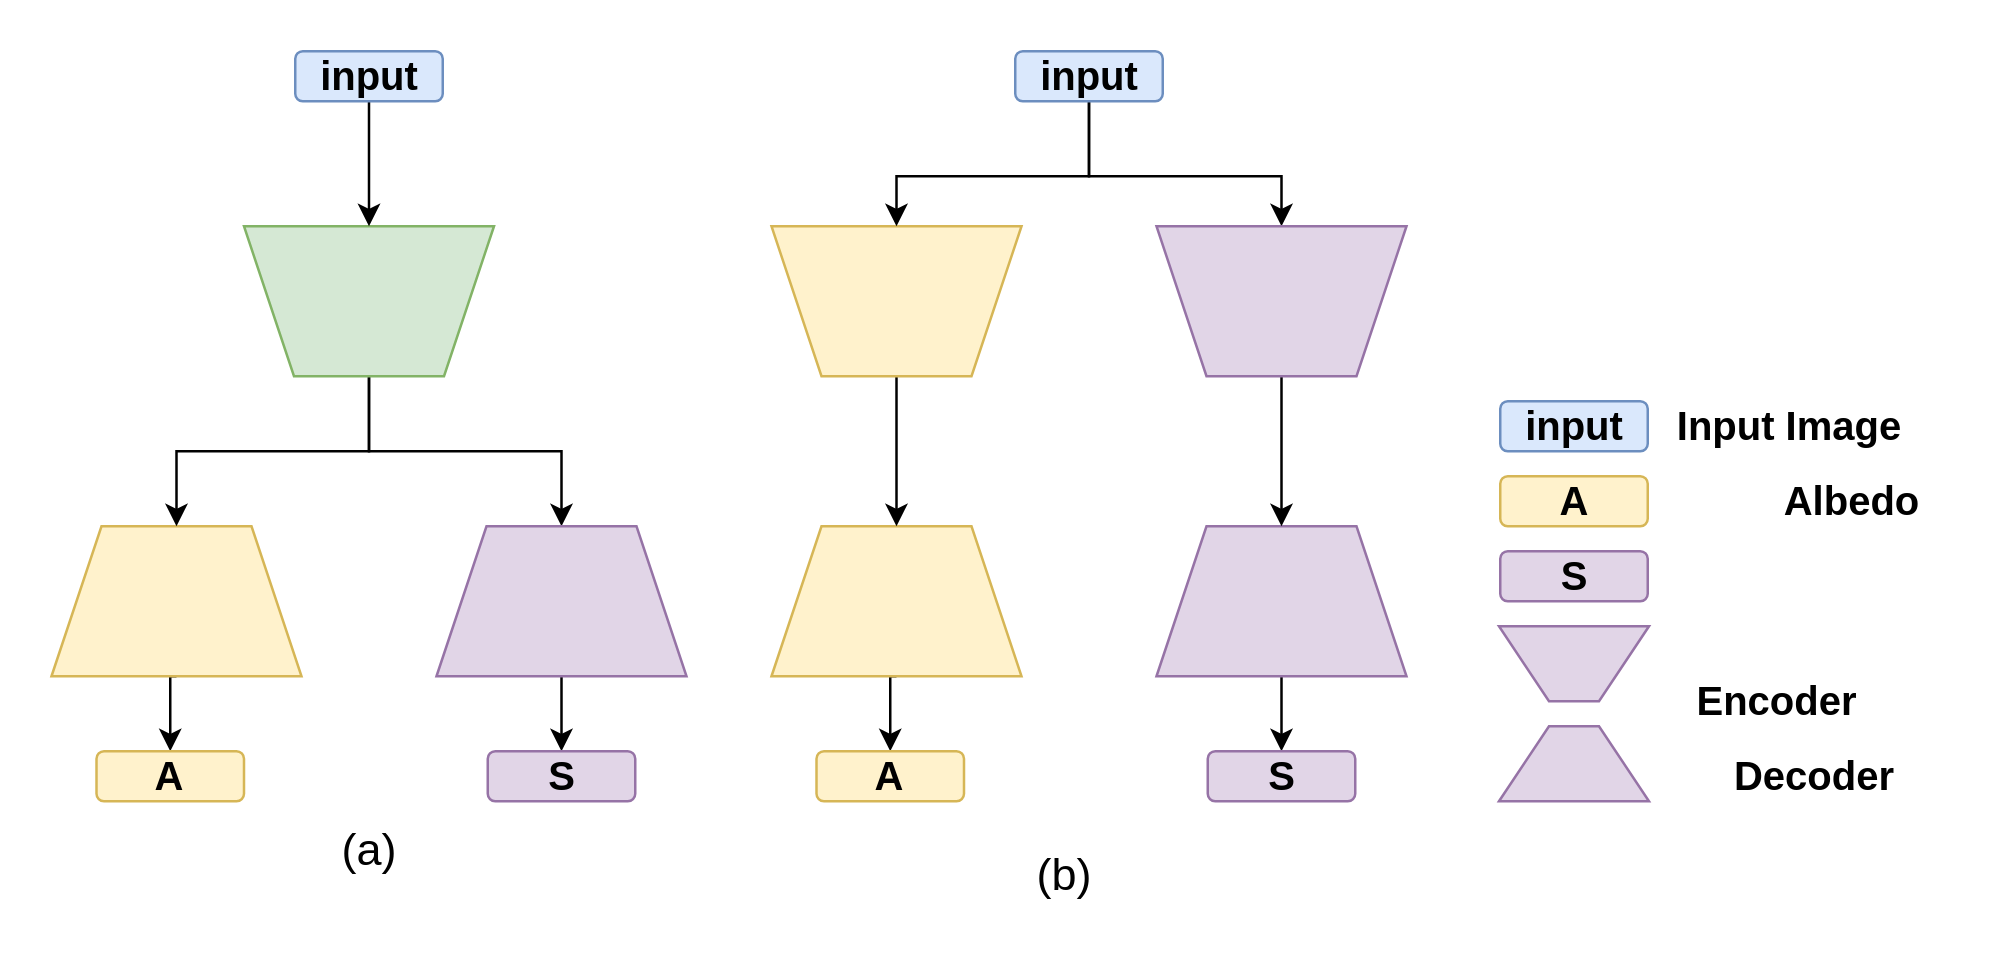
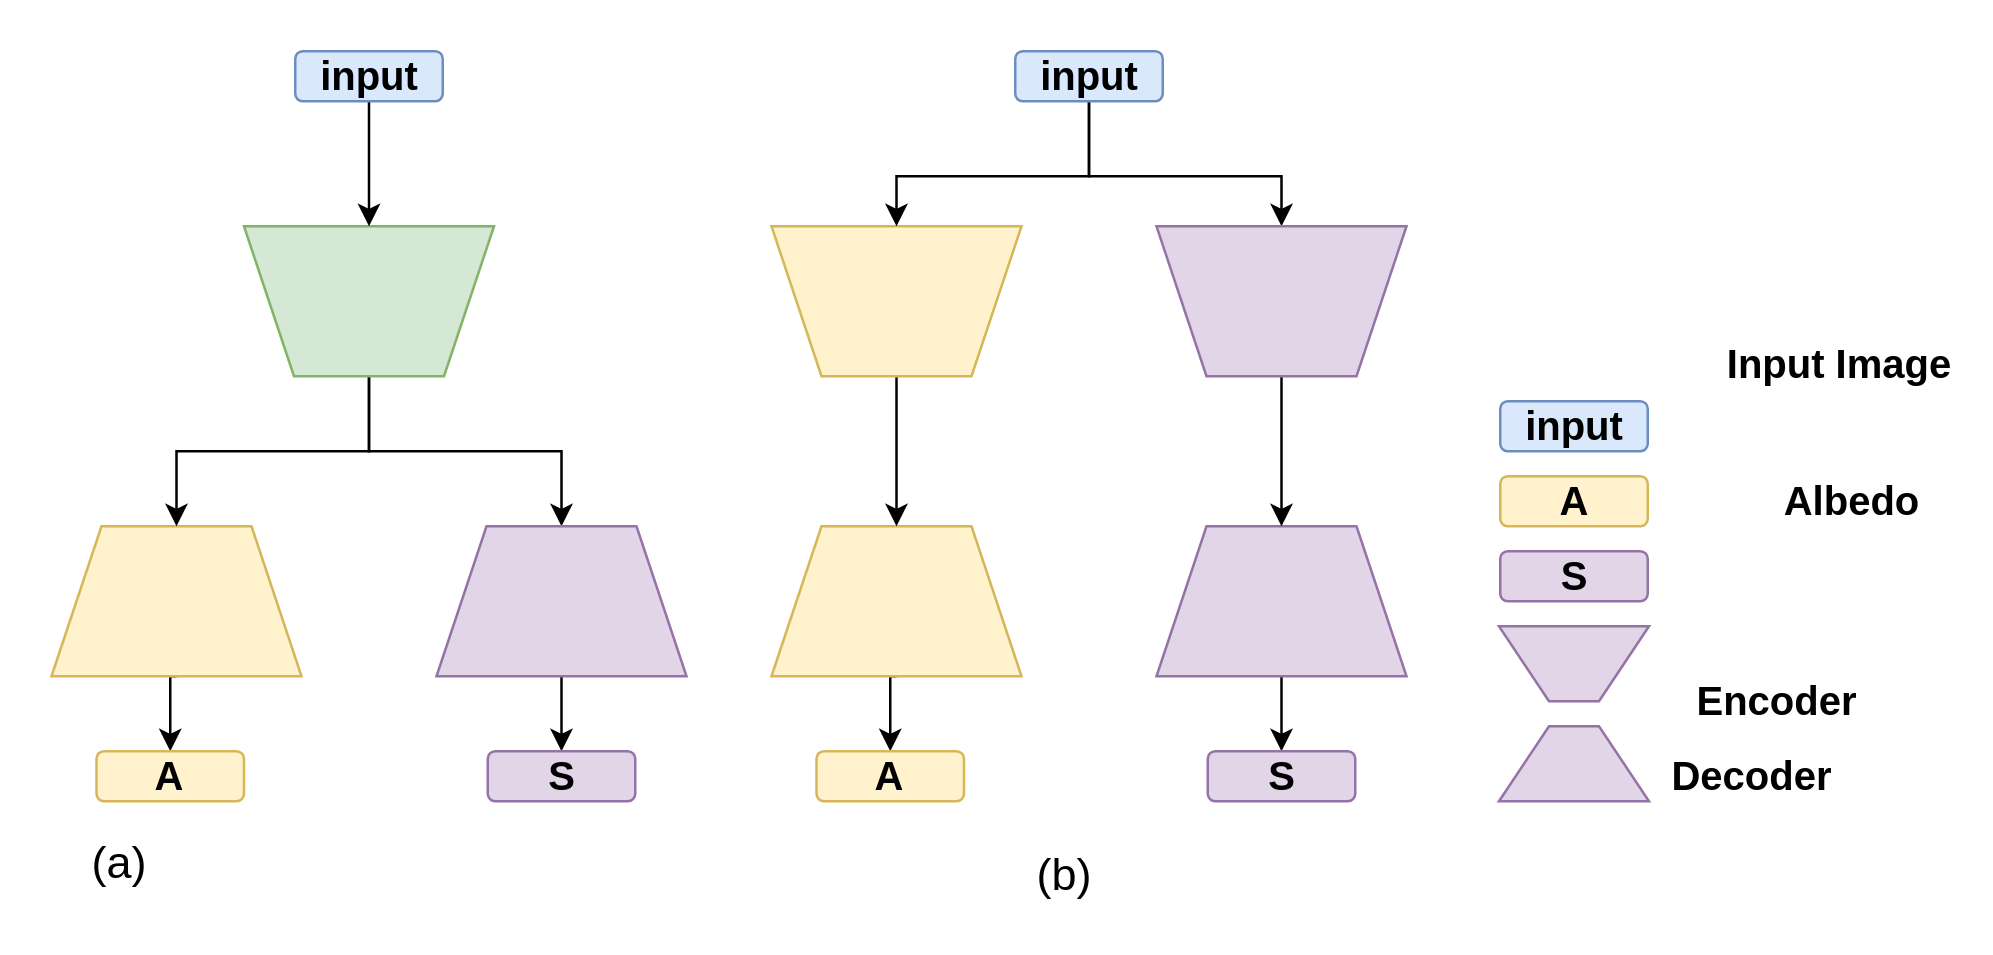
node "Input Image": moved (1789, 426) -> (1839, 364)
node "Decoder": moved (1814, 776) -> (1751, 776)
node "(a)": moved (369, 851) -> (119, 864)
